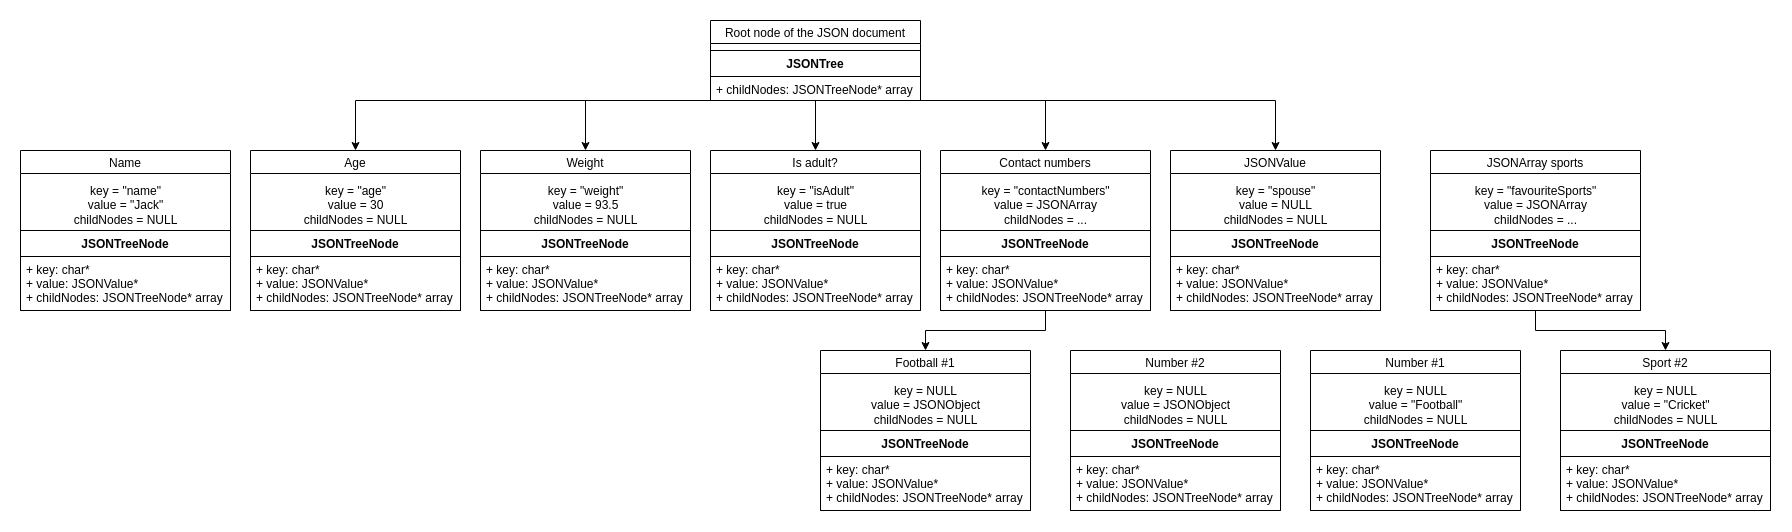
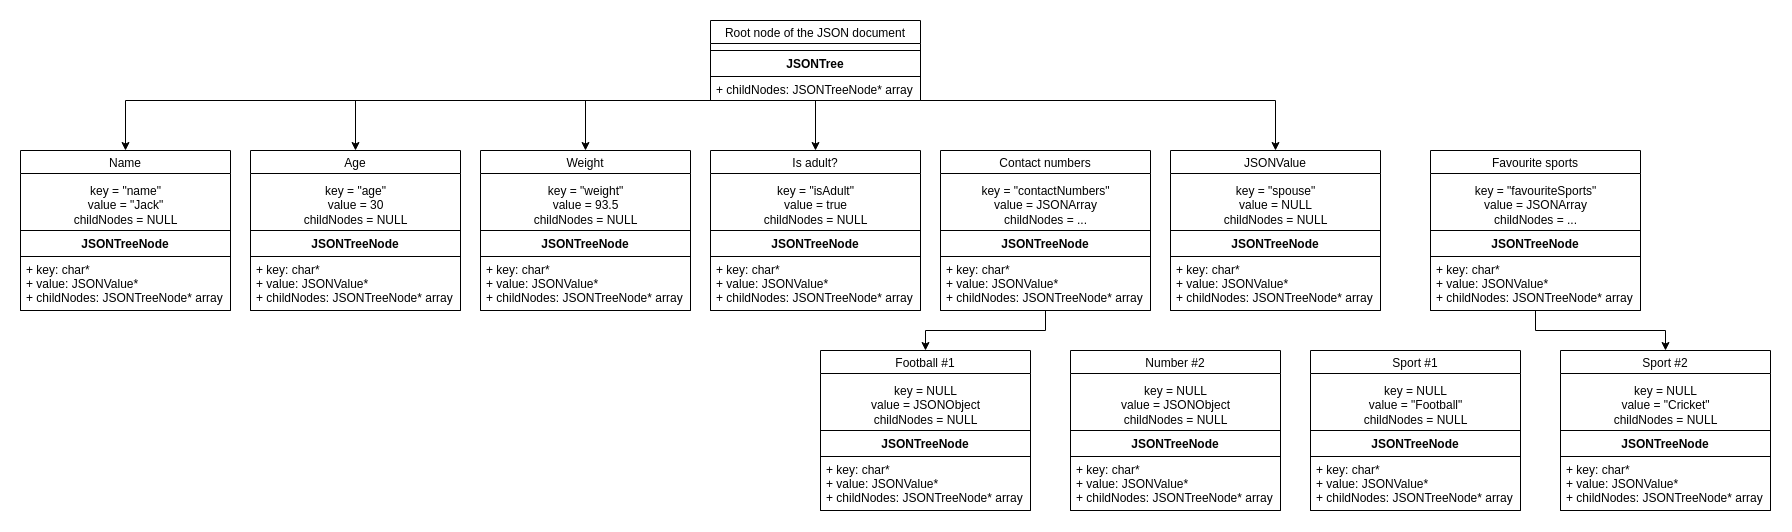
edge "Root node of the JSON document" -> "Name": added
edge "JSONTree" -> "Contact numbers": removed
node "JSONArray sports": label "JSONArray sports" -> "Favourite sports"
node "Number #1": label "Number #1" -> "Sport #1"
